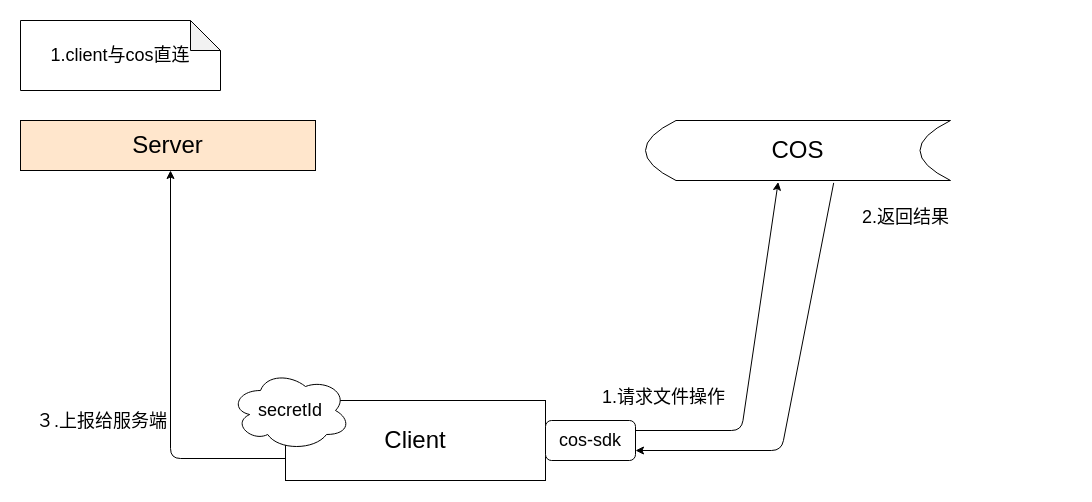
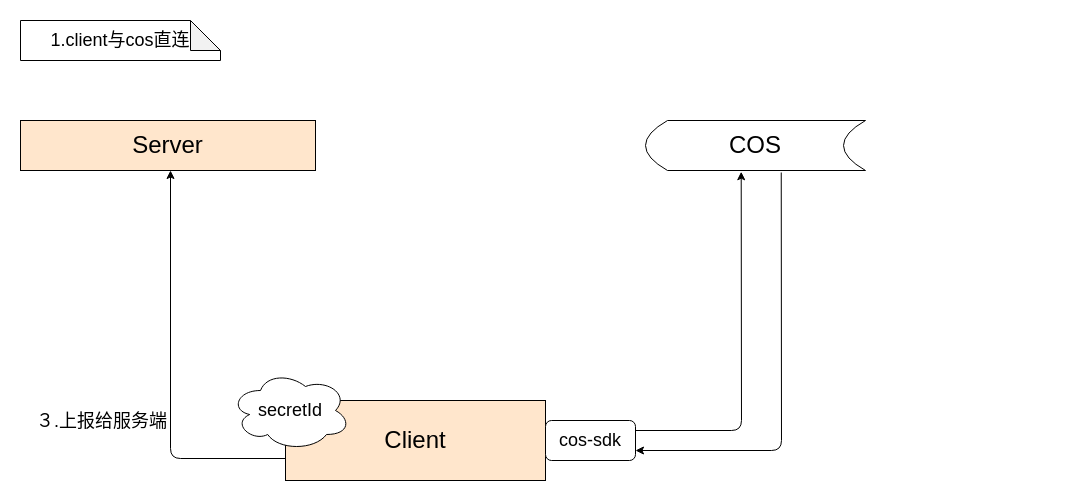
node "1.client与cos直连": size 200x70 -> 200x40
node "COS": size 305x60 -> 220x50
node "2.返回结果": removed
node "1.请求文件操作": removed
node "Client": fillcolor #ffffff -> #ffe6cc
